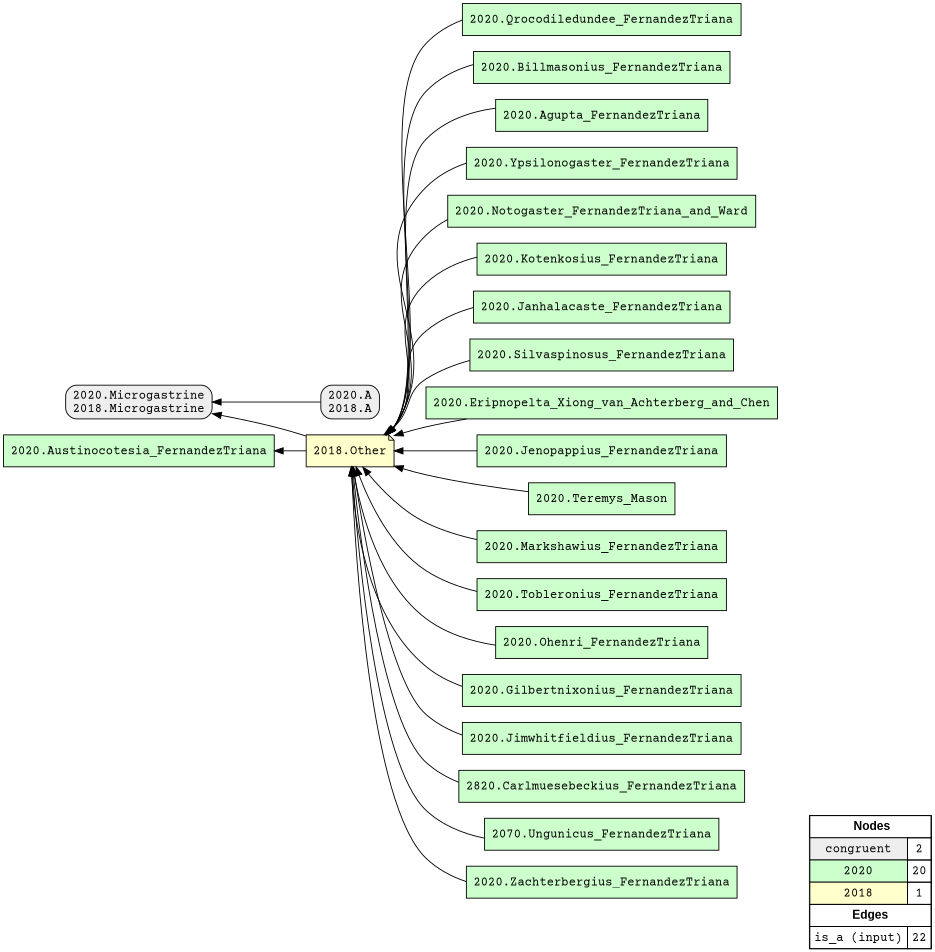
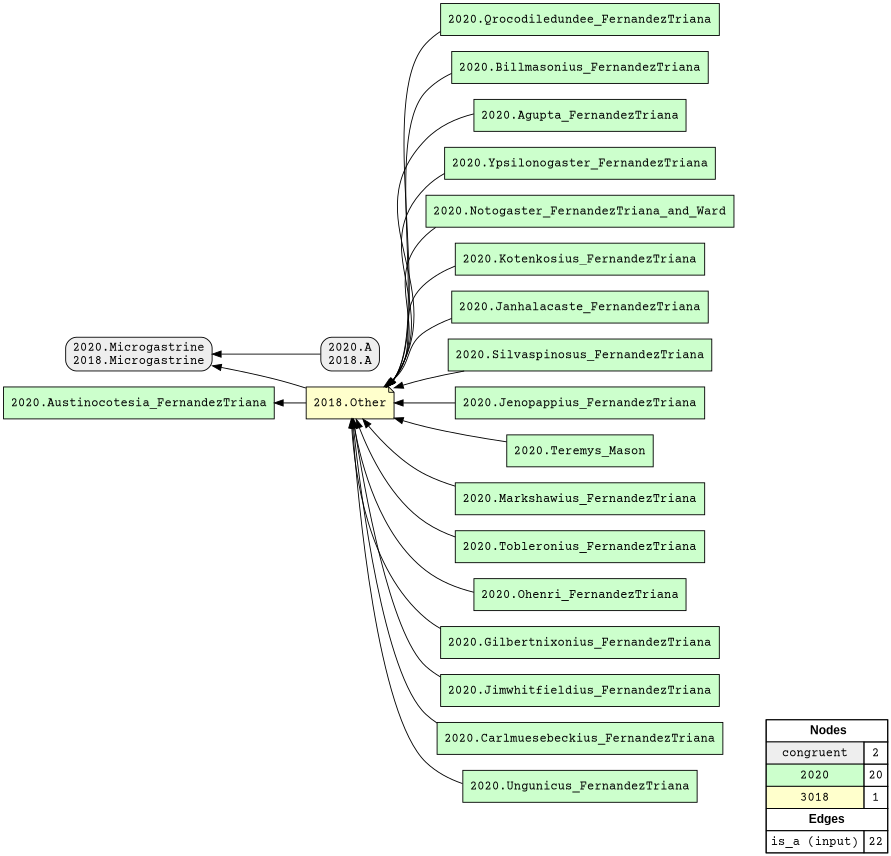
node "2020.Eripnopelta_Xiong_van_Achterberg_and_Chen": removed
node "2820.Carlmuesebeckius_FernandezTriana": label "2820.Carlmuesebeckius_FernandezTriana" -> "2020.Carlmuesebeckius_FernandezTriana"
node "2070.Ungunicus_FernandezTriana": label "2070.Ungunicus_FernandezTriana" -> "2020.Ungunicus_FernandezTriana"
node "2020.Zachterbergius_FernandezTriana": removed
node "Nodes": text "2018" -> "3018"
